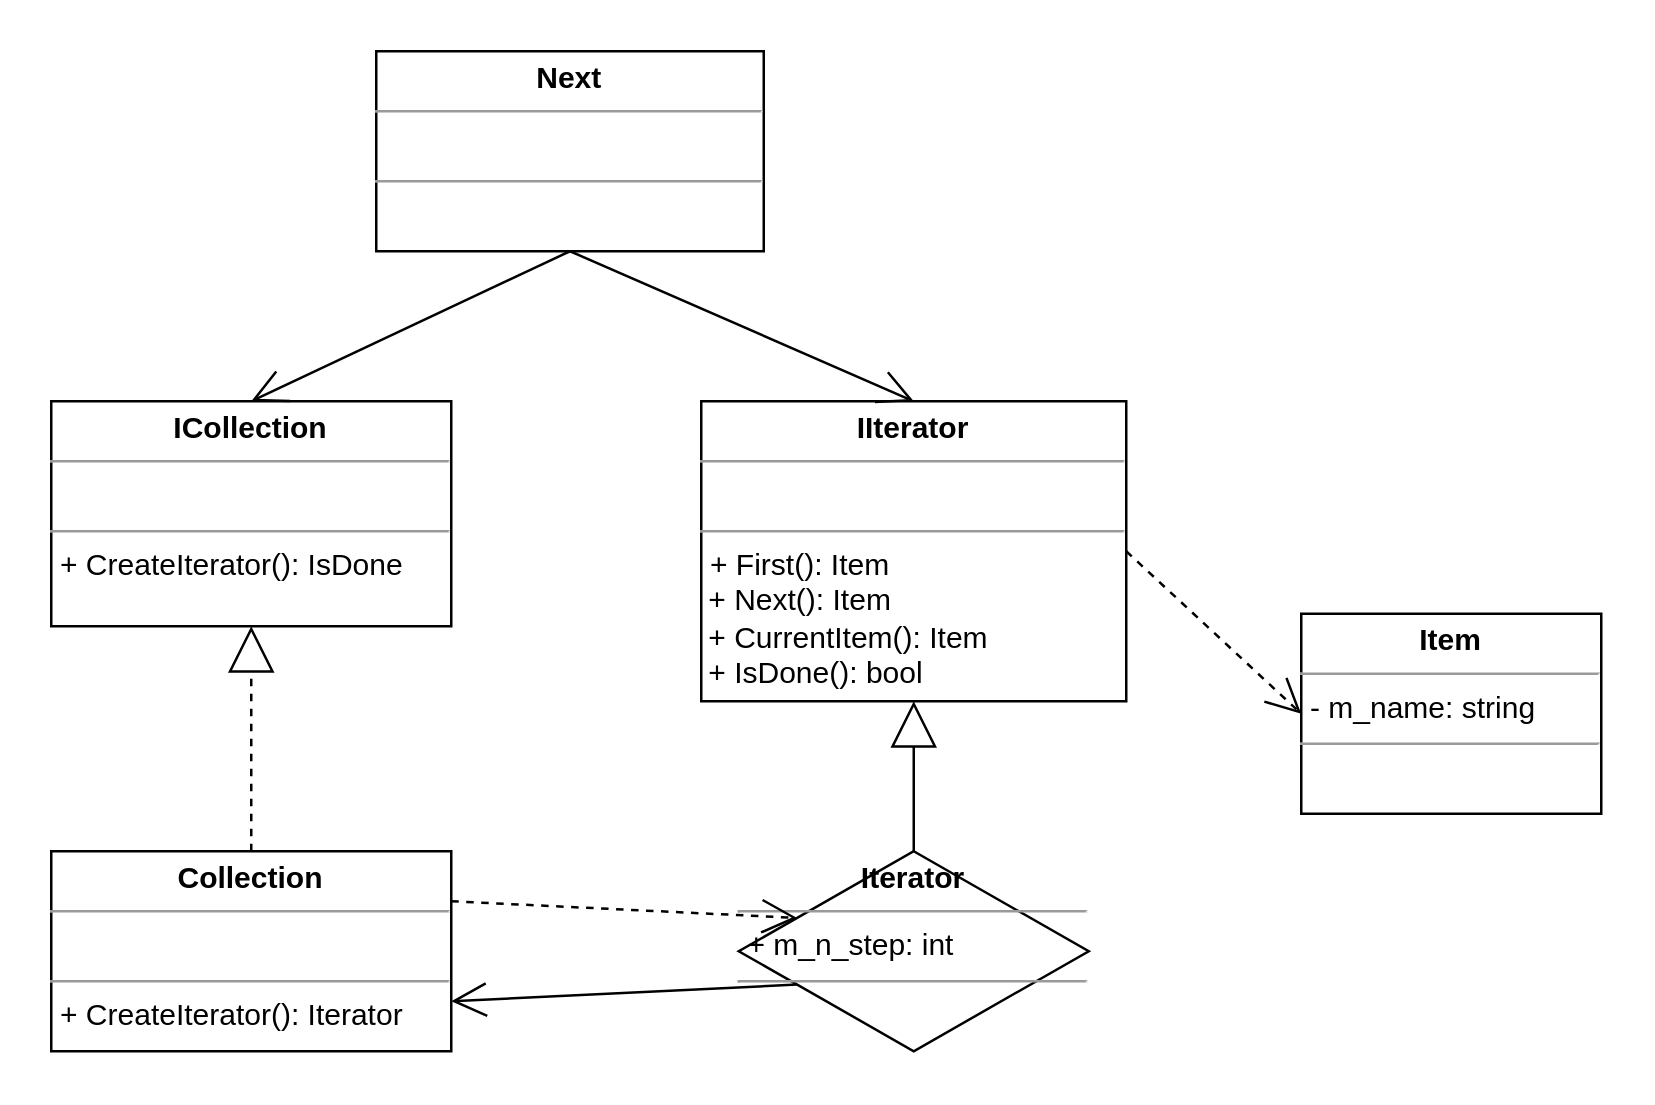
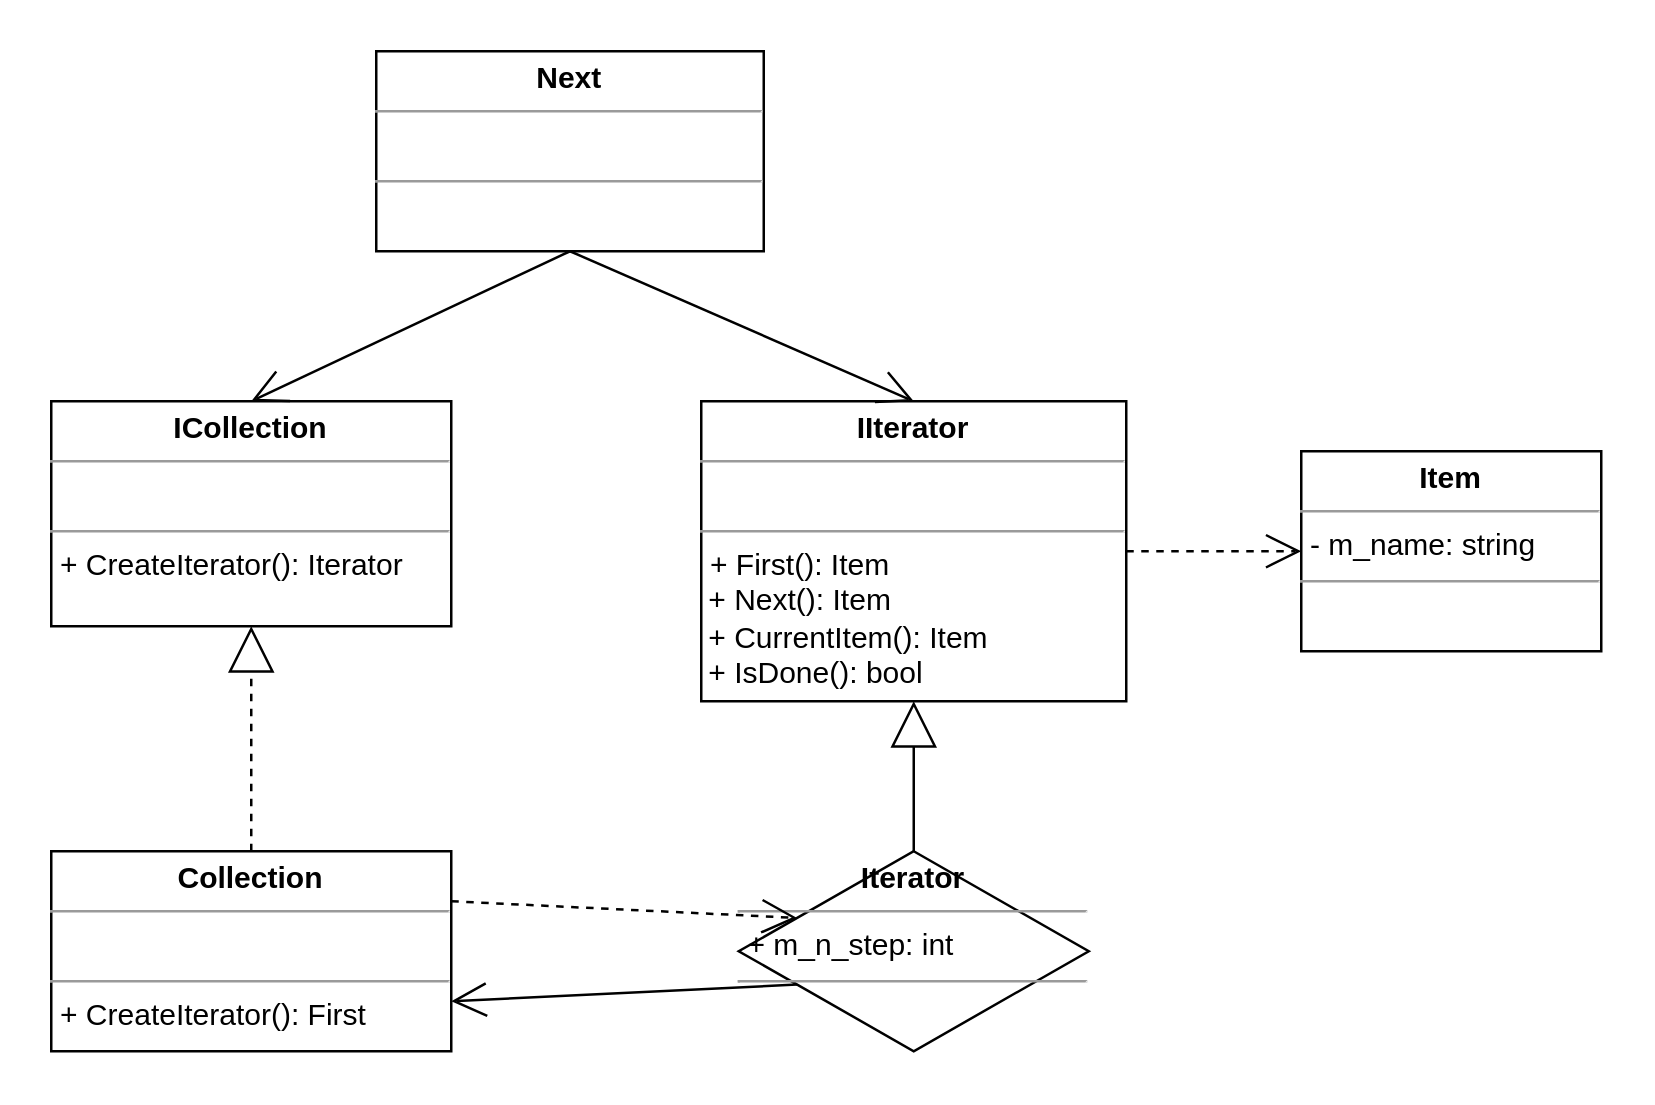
node "ICollection + CreateIterator(): IsDone": label "ICollection + CreateIterator(): IsDone" -> "ICollection + CreateIterator(): Iterator"
node "Item - m_name: string": moved (1451, 714) -> (1451, 551)
node "Collection + CreateIterator(): Iterator": label "Collection + CreateIterator(): Iterator" -> "Collection + CreateIterator(): First"
